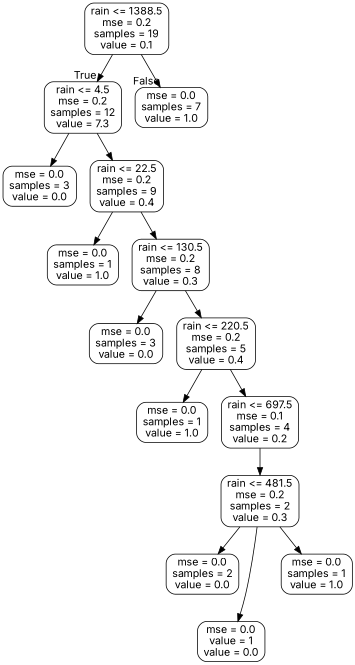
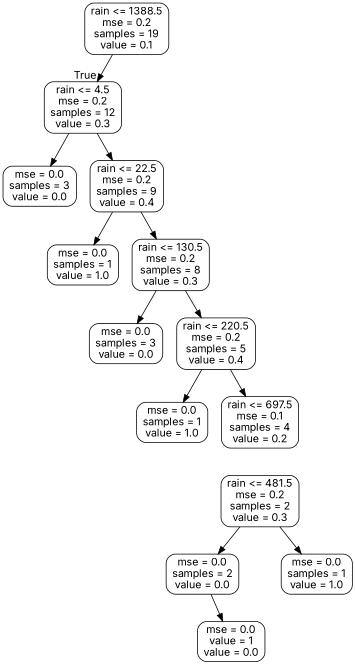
node "rain <= 4.5 mse = 0.2 samples = 12 value = 7.3": label "rain <= 4.5 mse = 0.2 samples = 12 value = 7.3" -> "rain <= 4.5 mse = 0.2 samples = 12 value = 0.3"
node "mse = 0.0 samples = 7 value = 1.0": removed
edge "rain <= 697.5 mse = 0.1 samples = 4 value = 0.2" -> "rain <= 481.5 mse = 0.2 samples = 2 value = 0.3": removed
edge "rain <= 481.5 mse = 0.2 samples = 2 value = 0.3" -> "mse = 0.0 value = 1 value = 0.0": now "mse = 0.0 samples = 2 value = 0.0" -> "mse = 0.0 value = 1 value = 0.0"
